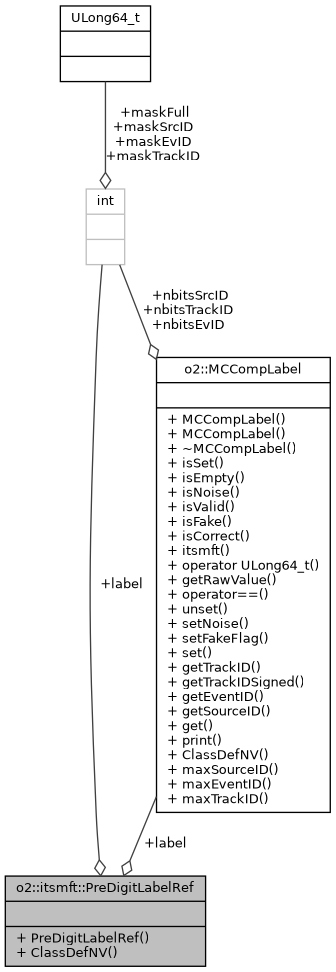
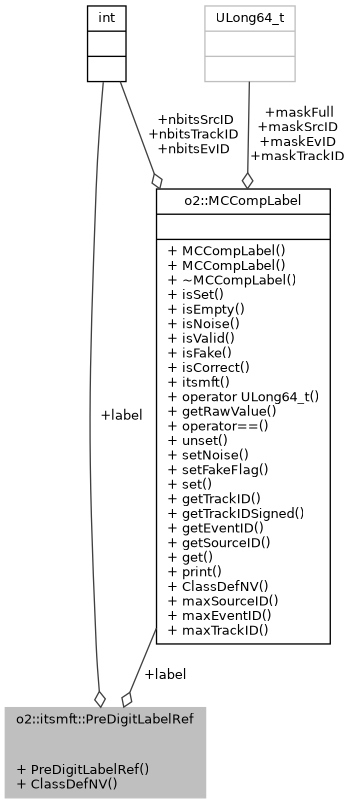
node "ULong64_t": color black -> grey75
edge "ULong64_t" -> "int": now "ULong64_t" -> "o2::MCCompLabel"
node "int": color grey75 -> black
node "o2::itsmft::PreDigitLabelRef": color black -> grey75
